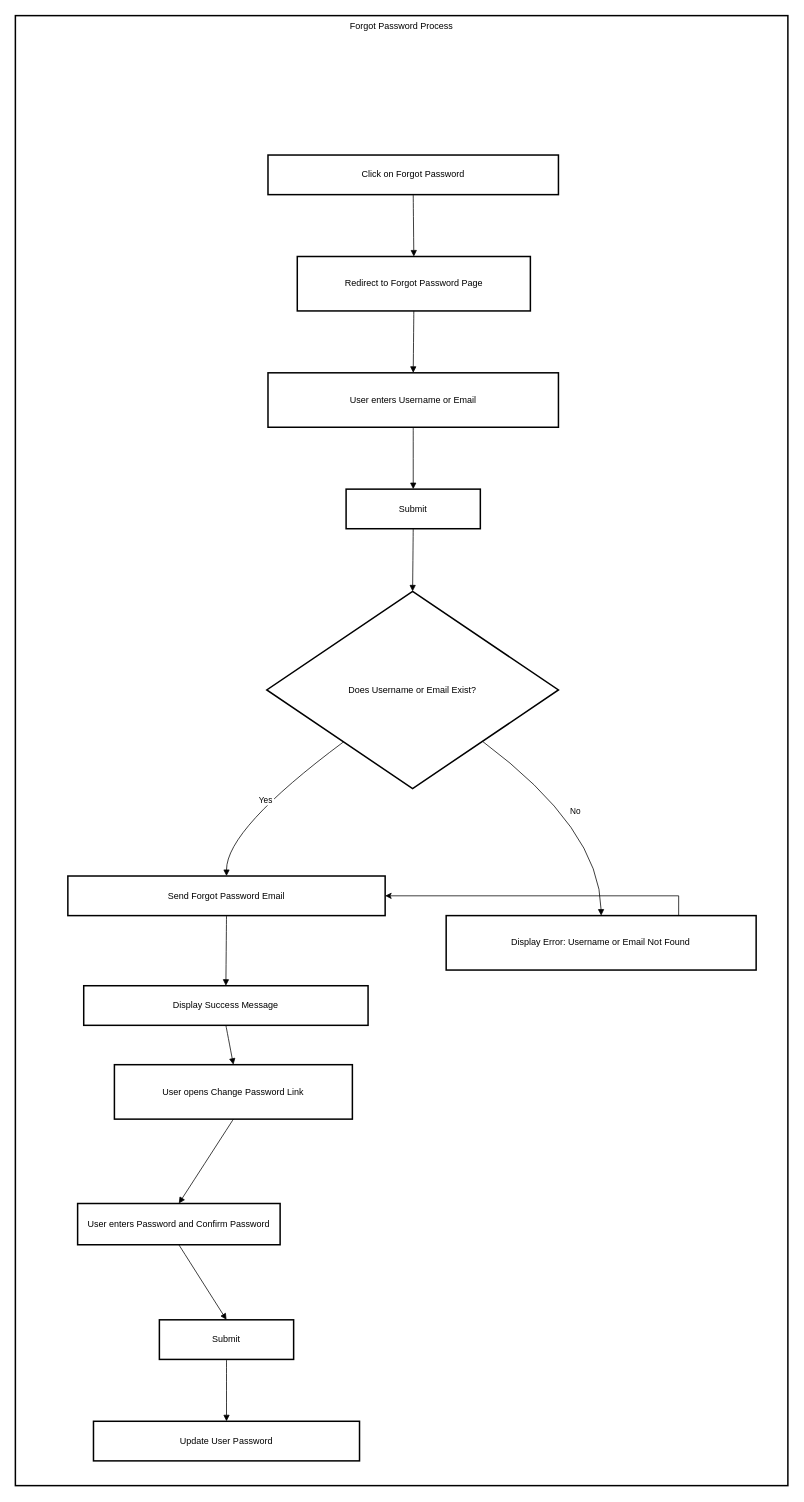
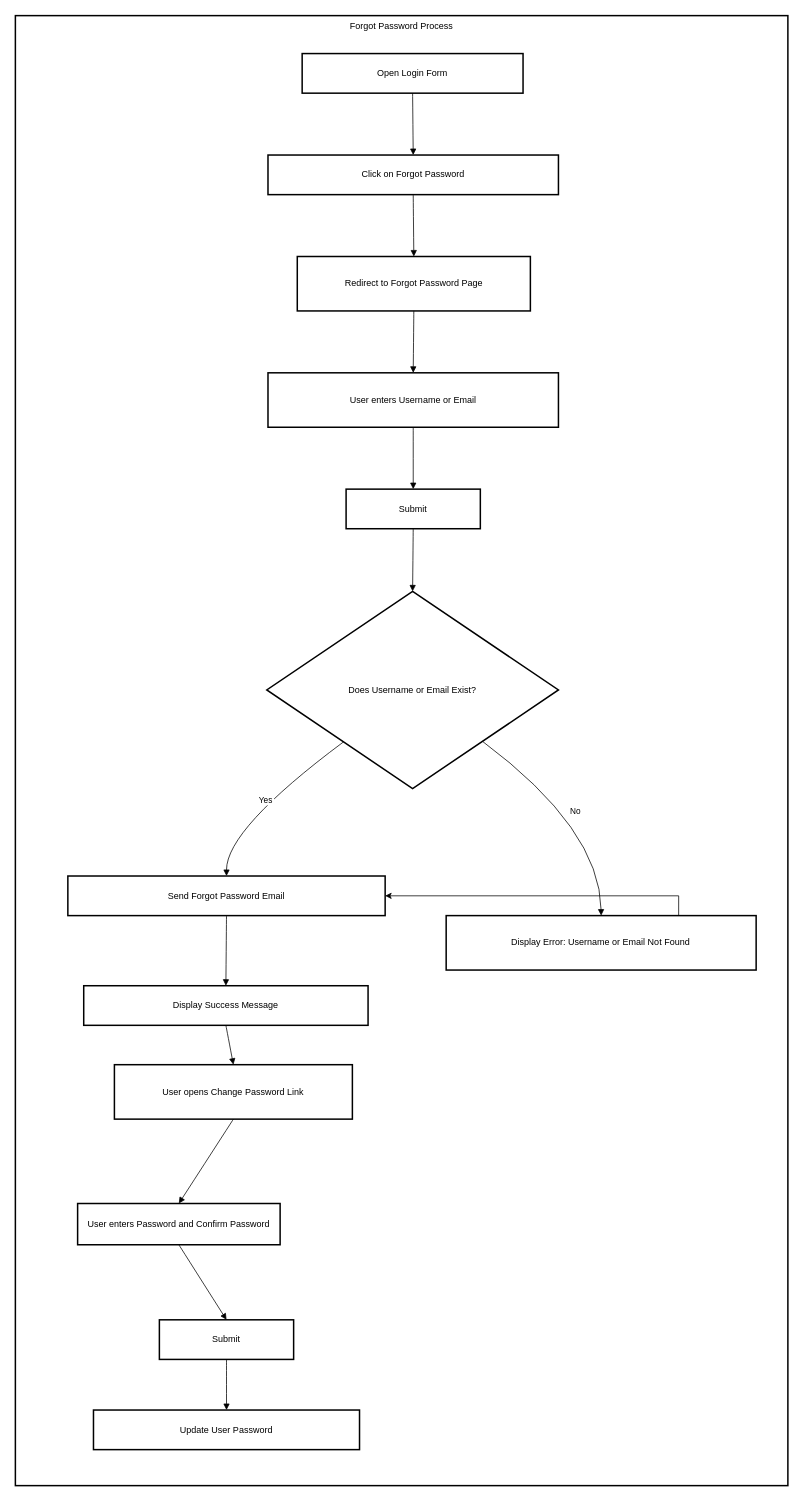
node "Open Login Form": added
edge "Open Login Form" -> "Click on Forgot Password": added
node "Update User Password": moved (227, 1441) -> (227, 1430)
